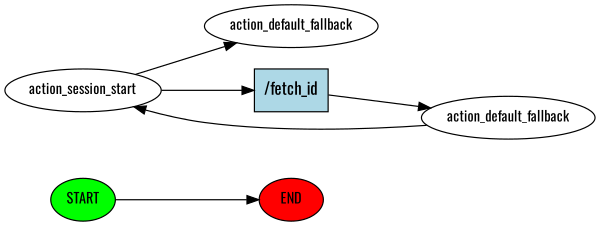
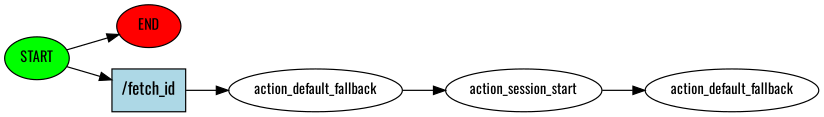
edge "action_session_start" -> "/fetch_id": now "START" -> "/fetch_id"
